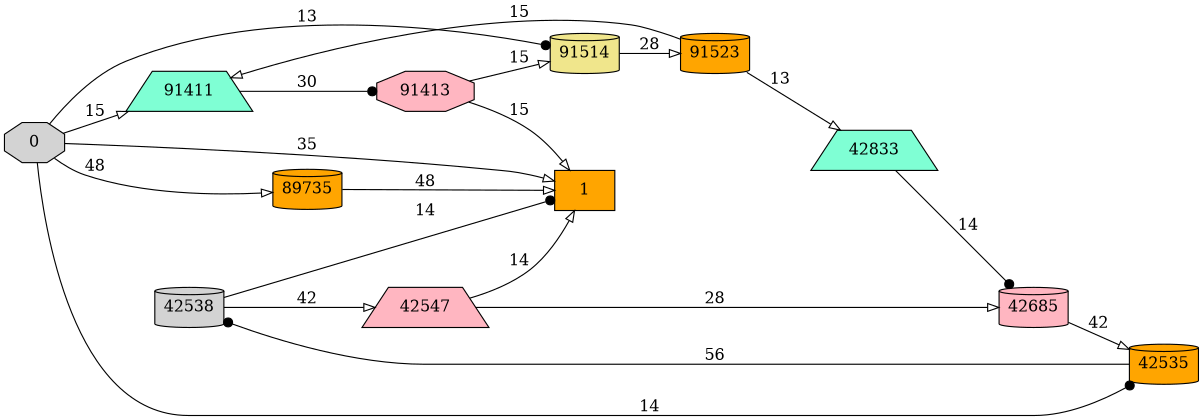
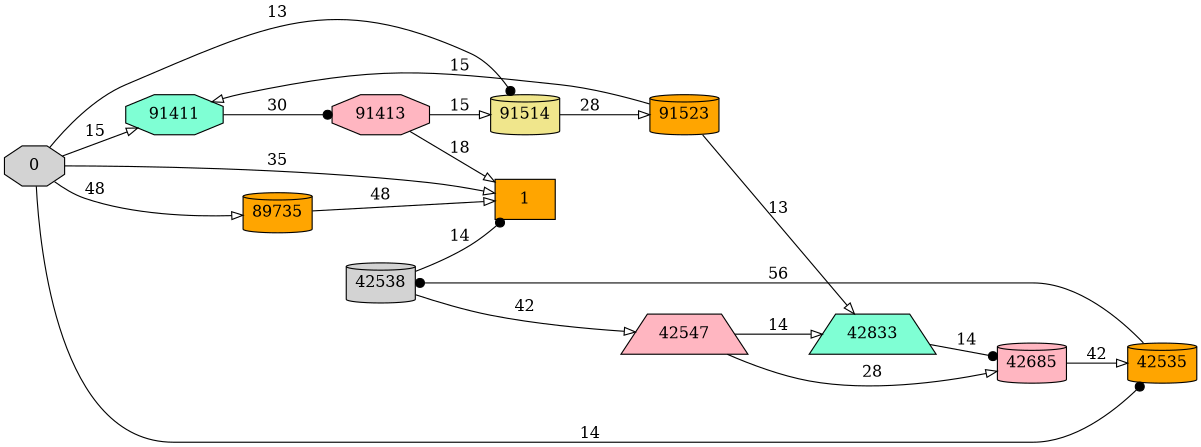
node "91411": shape trapezium -> octagon
edge "91413" -> "1": label "15" -> "18"
edge "42547" -> "1": now "42547" -> "42833"
